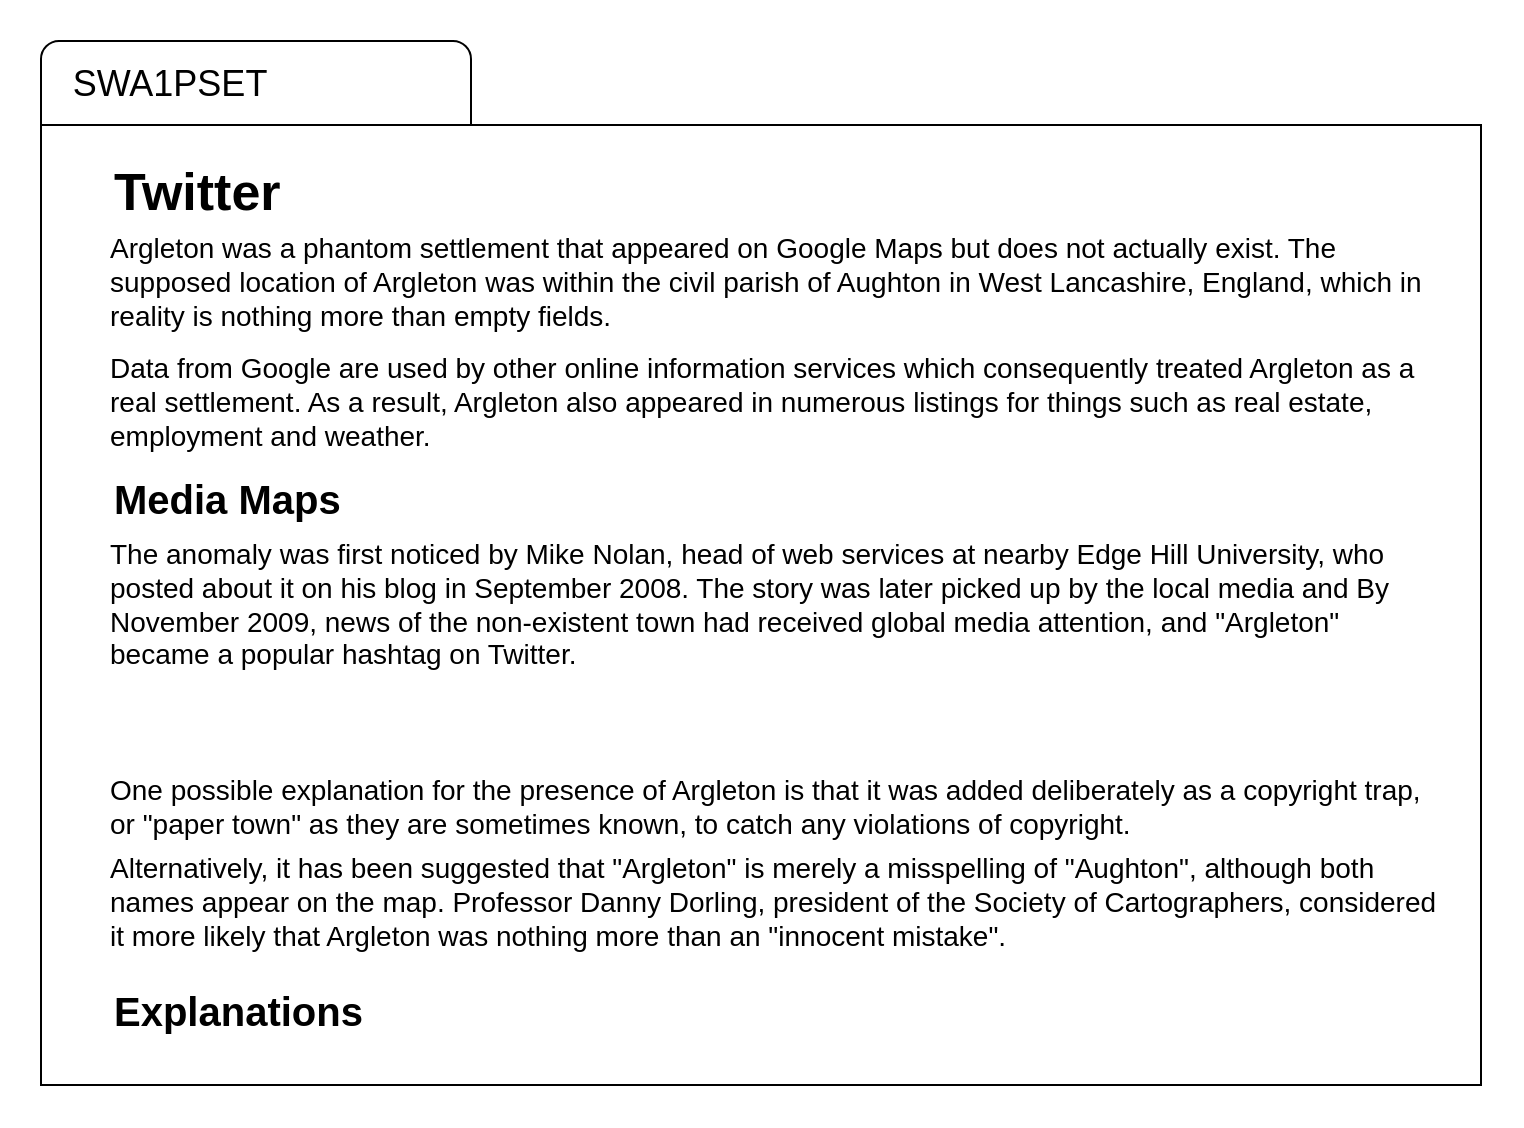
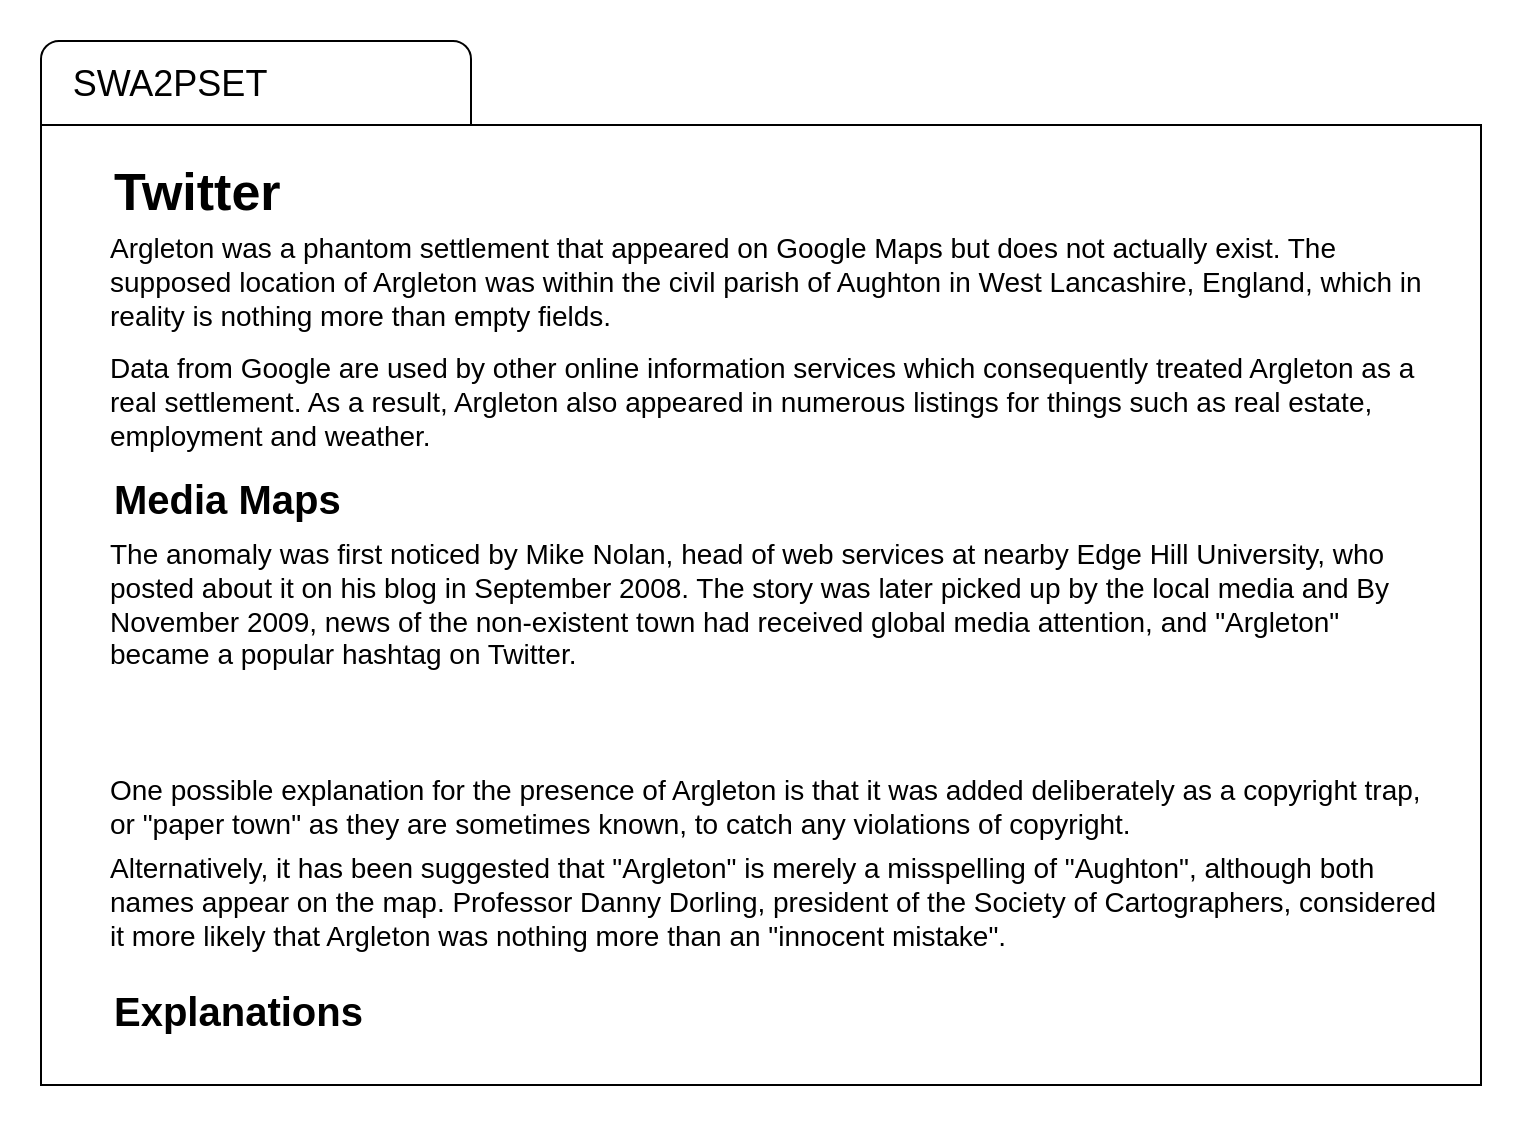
node "SWA1PSET": label "SWA1PSET" -> "SWA2PSET"
